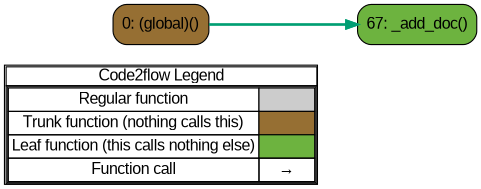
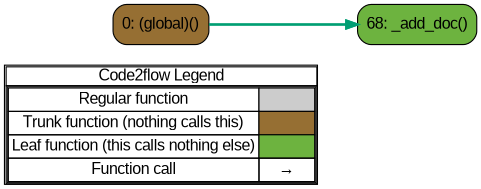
node "67: _add_doc()": label "67: _add_doc()" -> "68: _add_doc()"
